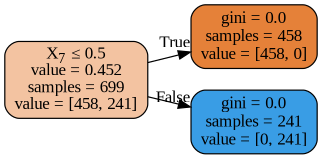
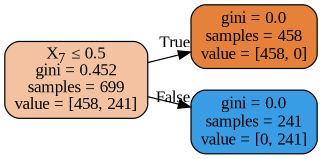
node "X": text "value = 0.452" -> "gini = 0.452"
